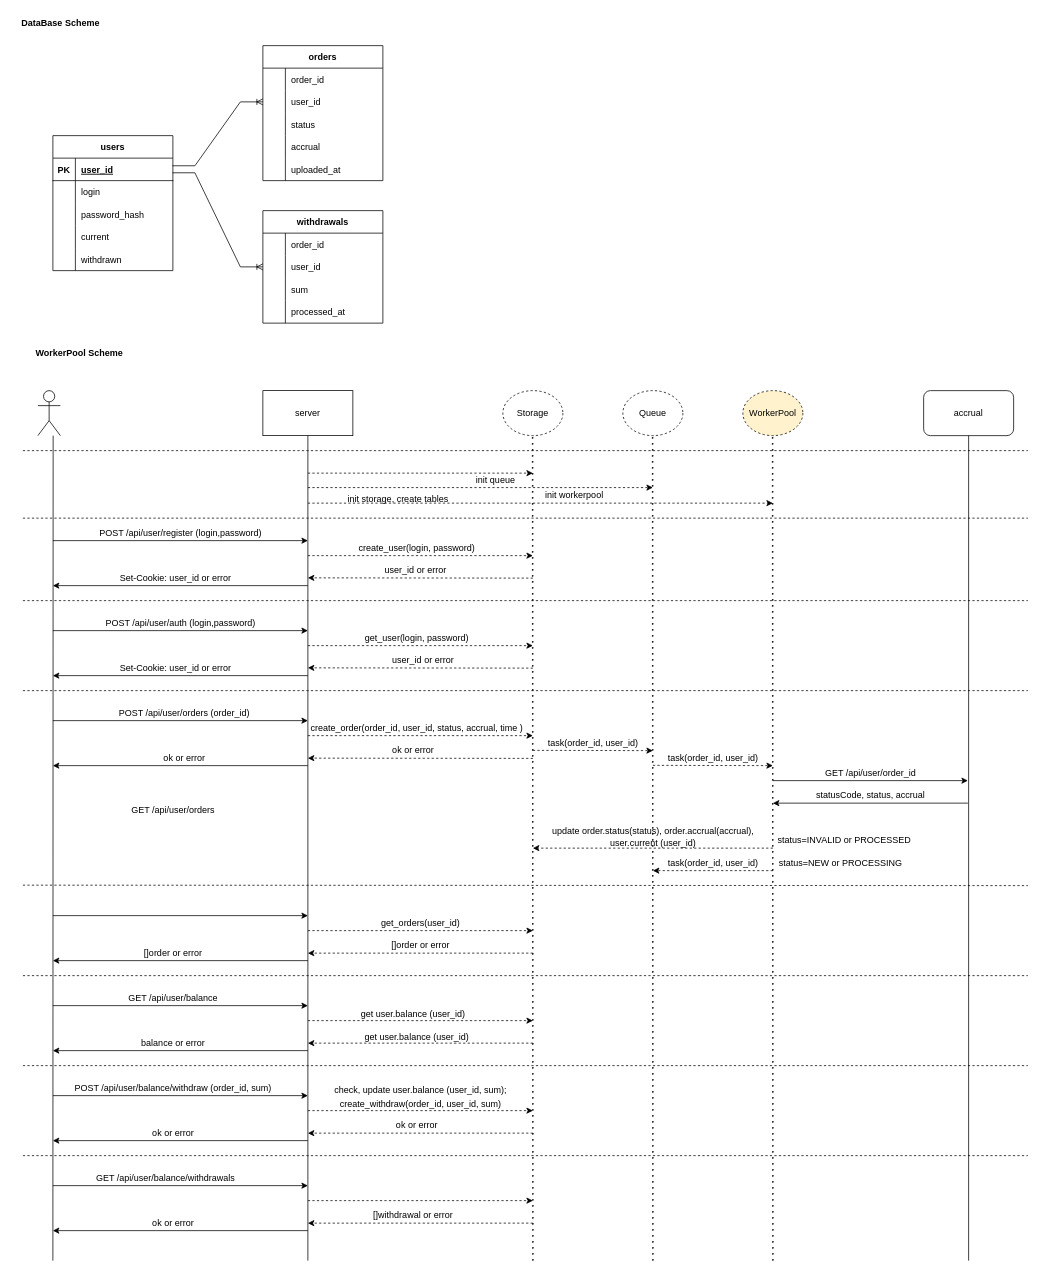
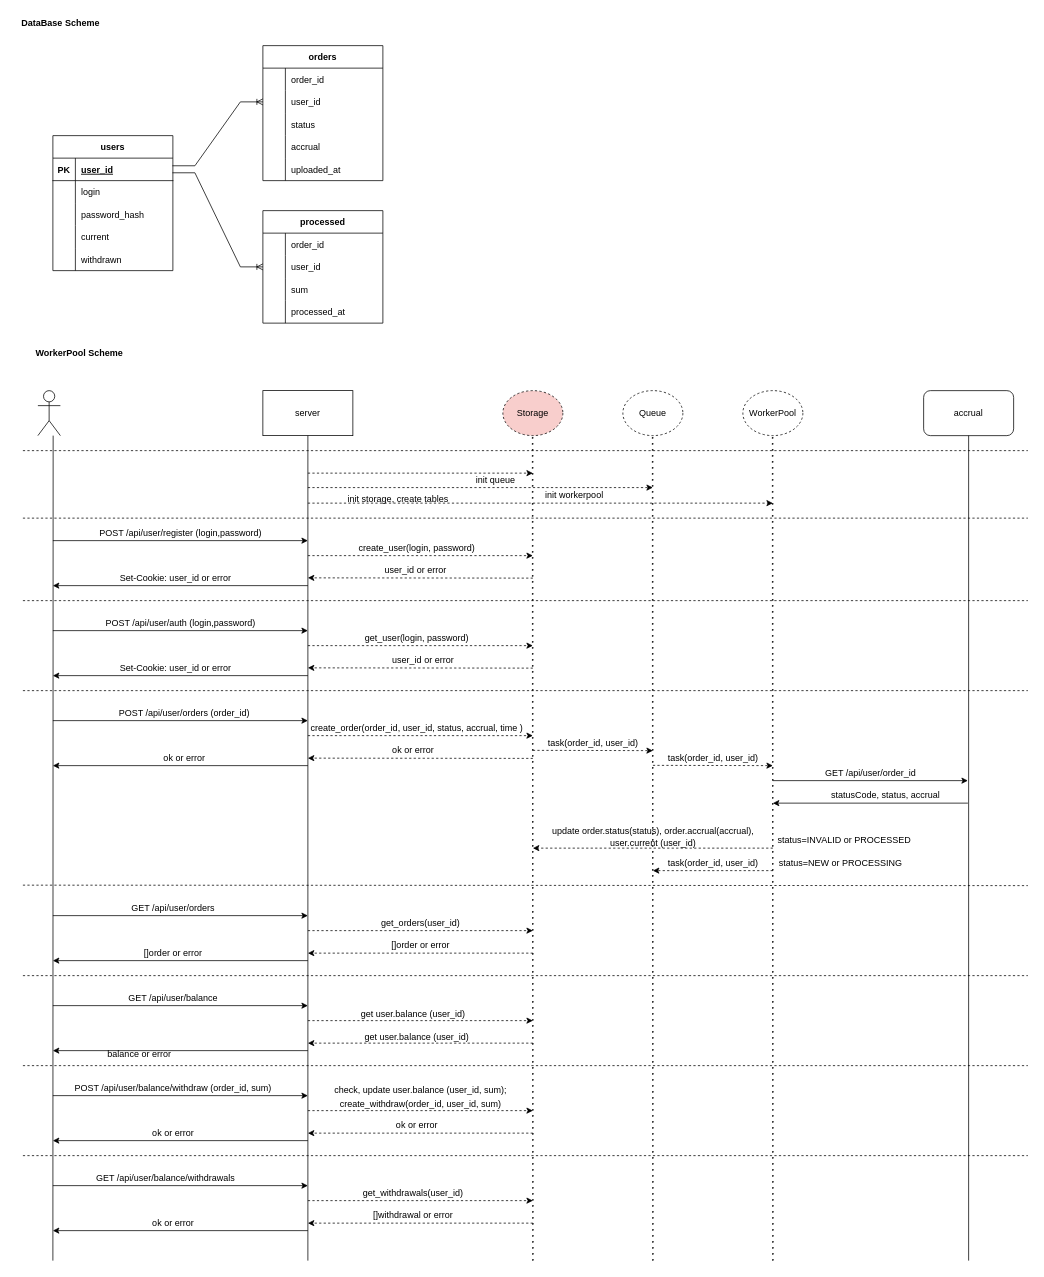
node "withdrawals": label "withdrawals" -> "processed"
node "Storage": fillcolor #ffffff -> #f8cecc
node "WorkerPool": fillcolor #fff2cc -> #ffffff
node "statusCode, status, accrual": moved (870, 795) -> (885, 795)
node "GET /api/user/orders": moved (173, 810) -> (173, 908)
node "balance or error": moved (173, 1043) -> (139, 1054)
node "get_withdrawals(user_id)": added
